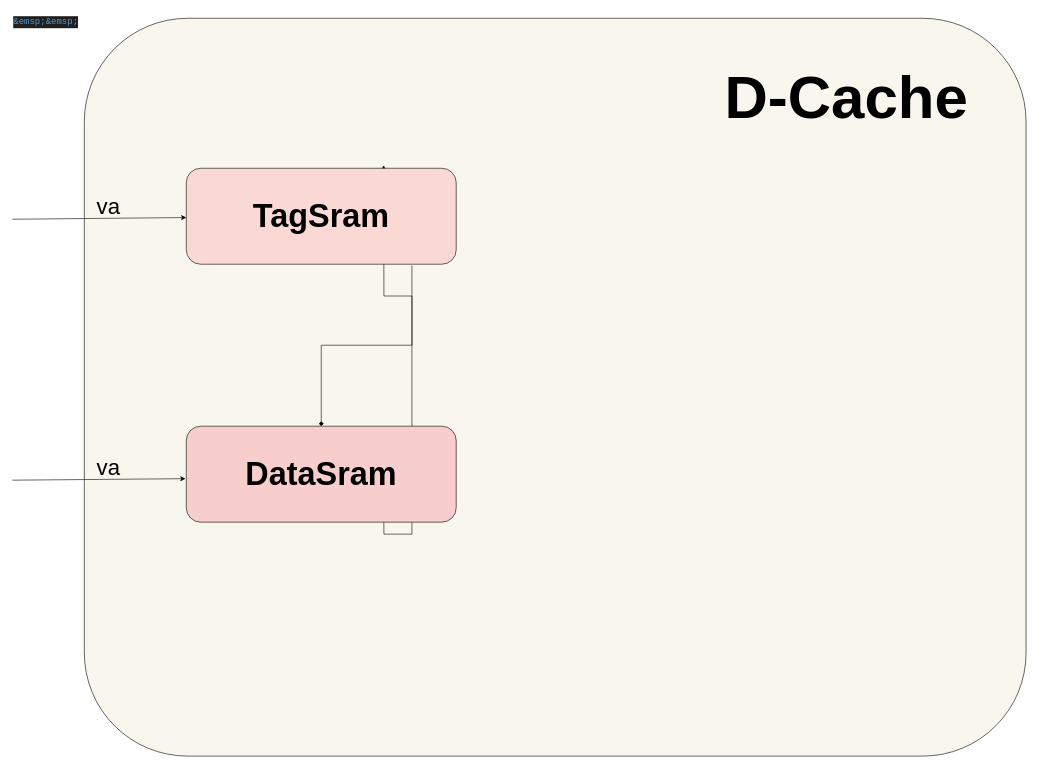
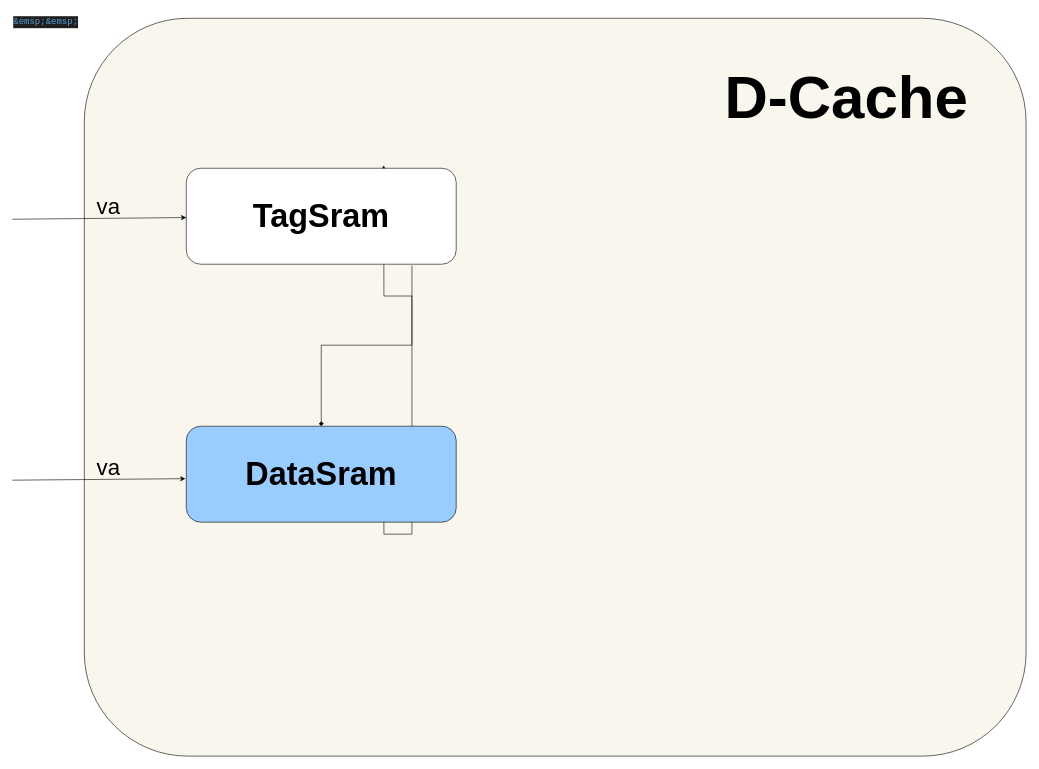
node "TagSram": fillcolor #fad9d5 -> #ffffff
node "DataSram": fillcolor #f8cecc -> #99ccff
